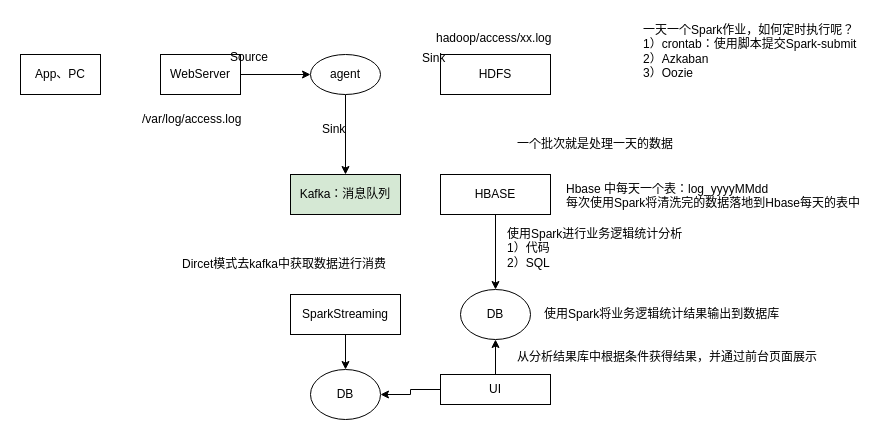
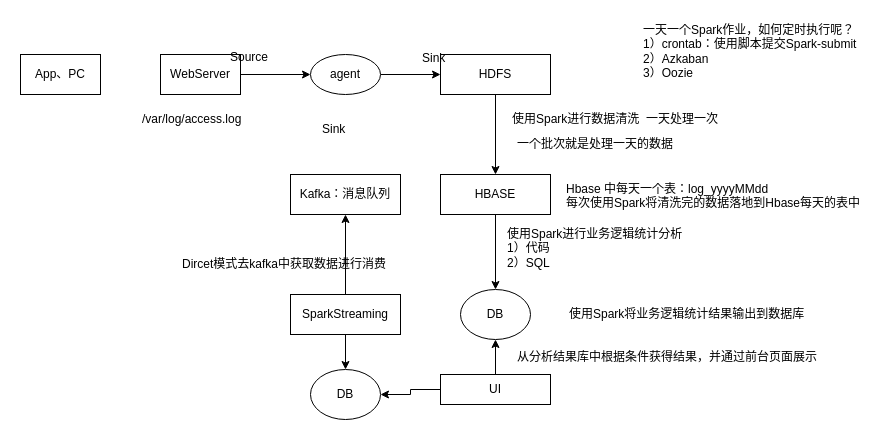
node "hadoop/access/xx.log": removed
edge "agent" -> "HDFS": added
node "使用Spark进行数据清洗 一天处理一次": added
edge "agent" -> "Kafka：消息队列": removed
edge "HDFS" -> "HBASE": added
node "Kafka：消息队列": fillcolor #d5e8d4 -> #ffffff
edge "SparkStreaming" -> "Kafka：消息队列": added
node "使用Spark将业务逻辑统计结果输出到数据库": moved (668, 315) -> (693, 315)
